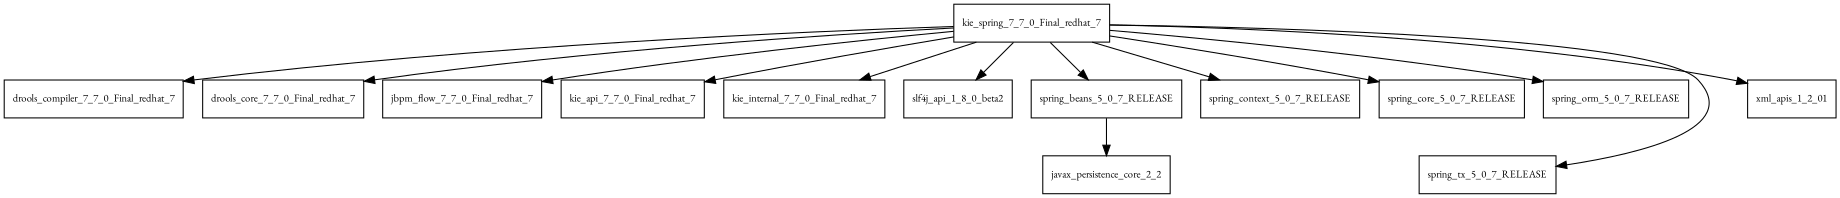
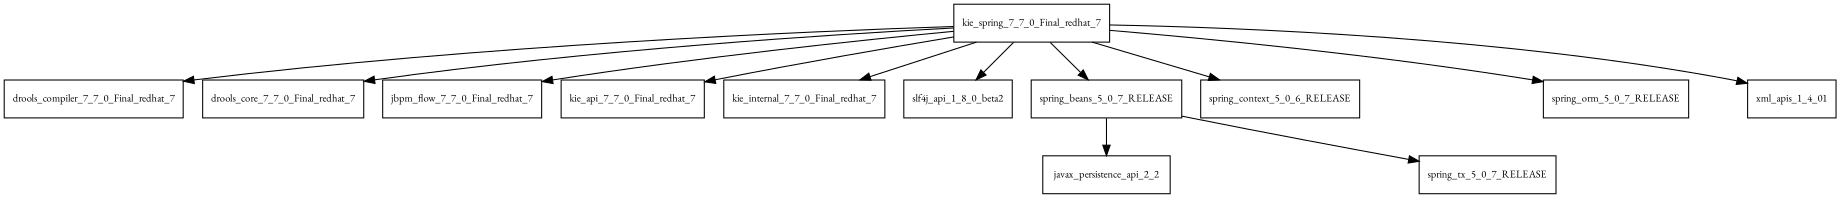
edge "kie_spring_7_7_0_Final_redhat_7" -> "spring_tx_5_0_7_RELEASE": now "spring_beans_5_0_7_RELEASE" -> "spring_tx_5_0_7_RELEASE"
node "spring_context_5_0_7_RELEASE": label "spring_context_5_0_7_RELEASE" -> "spring_context_5_0_6_RELEASE"
node "spring_core_5_0_7_RELEASE": removed
node "xml_apis_1_2_01": label "xml_apis_1_2_01" -> "xml_apis_1_4_01"
node "javax_persistence_core_2_2": label "javax_persistence_core_2_2" -> "javax_persistence_api_2_2"
